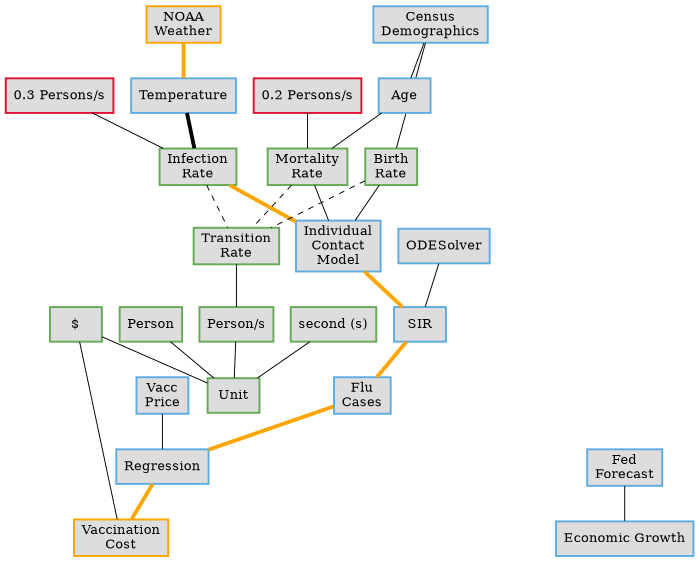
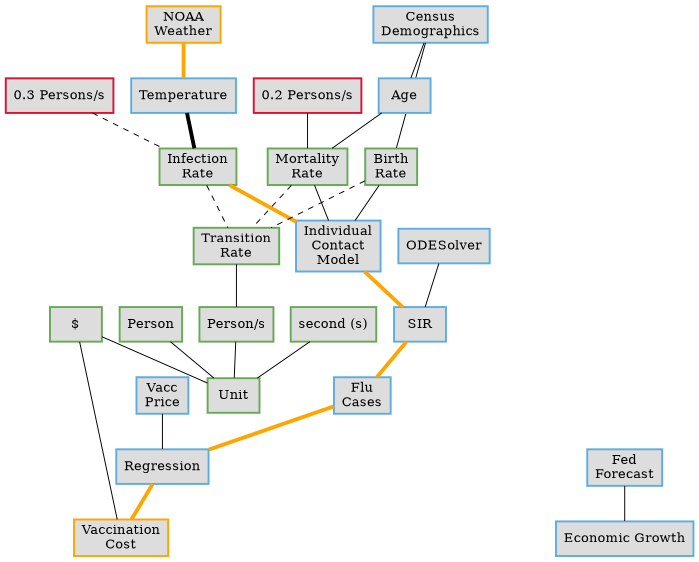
edge "0.3 Persons/s" -- "Infection Rate": style solid -> dashed
